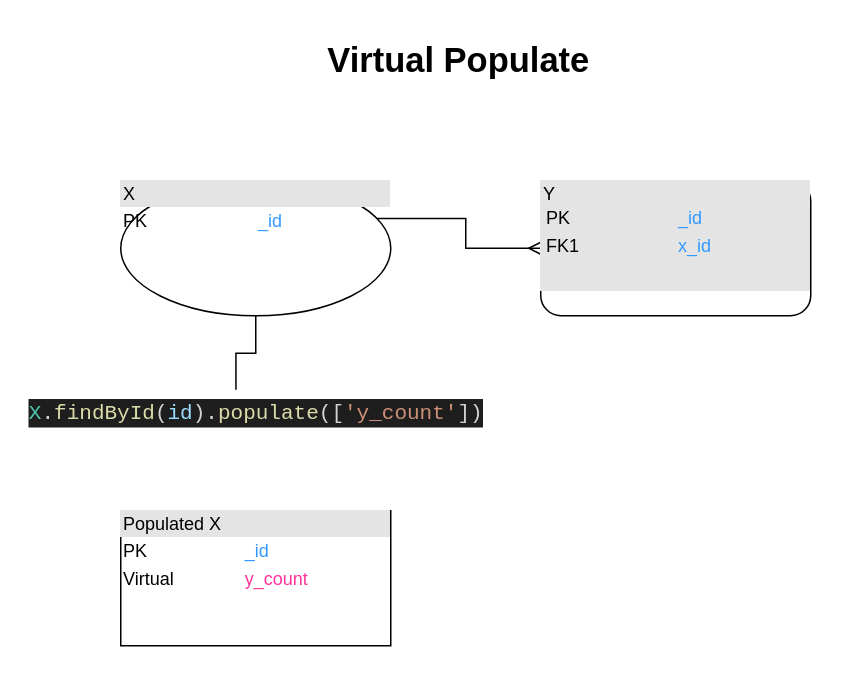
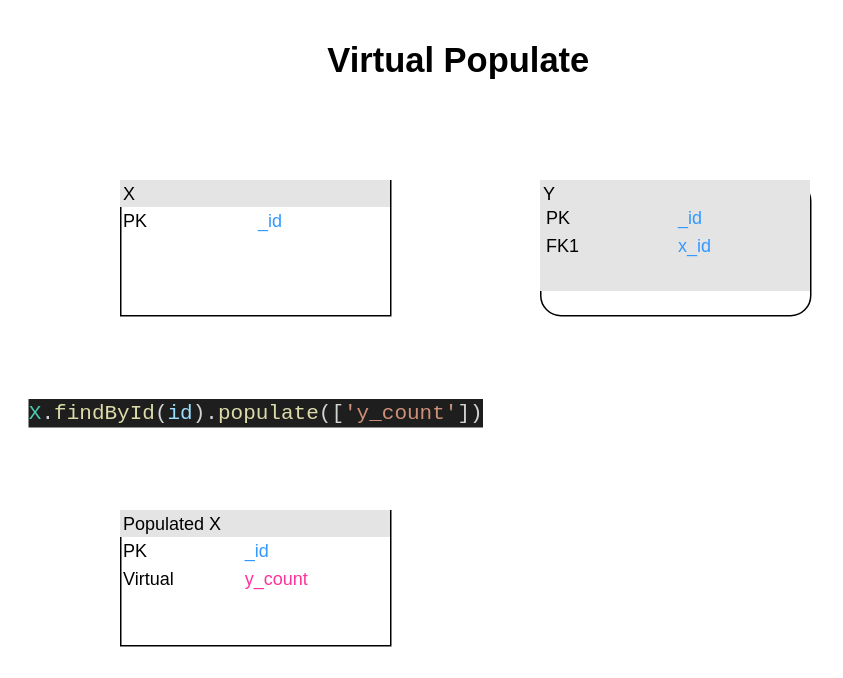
edge "X PK _id" -> "YPK _id FK1 x_id": removed
node "X PK _id": shape ellipse -> rectangle
edge "X PK _id" -- "X.findById(id).populate(['y_count'])": removed
